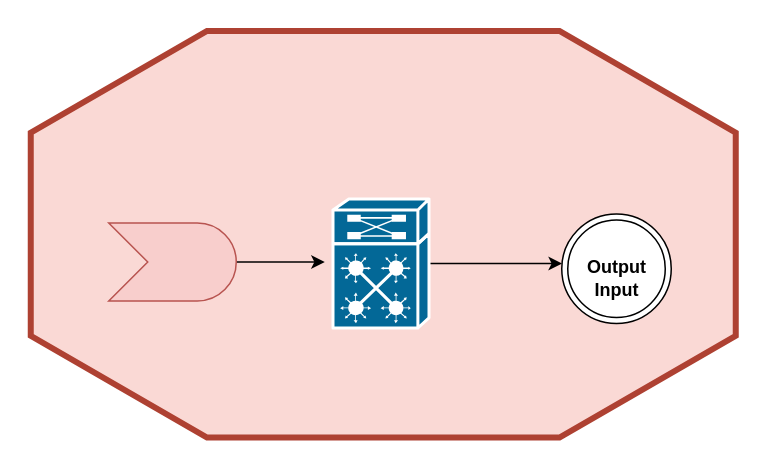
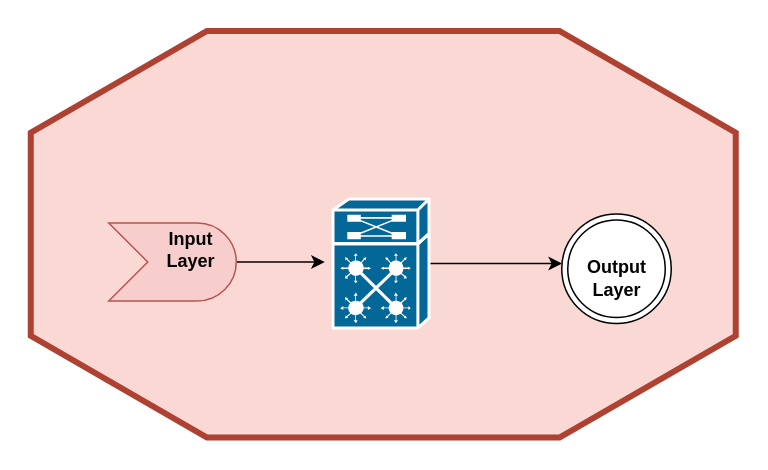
node "Input Layer": added
node "Output Input": label "Output Input" -> "Output Layer"
